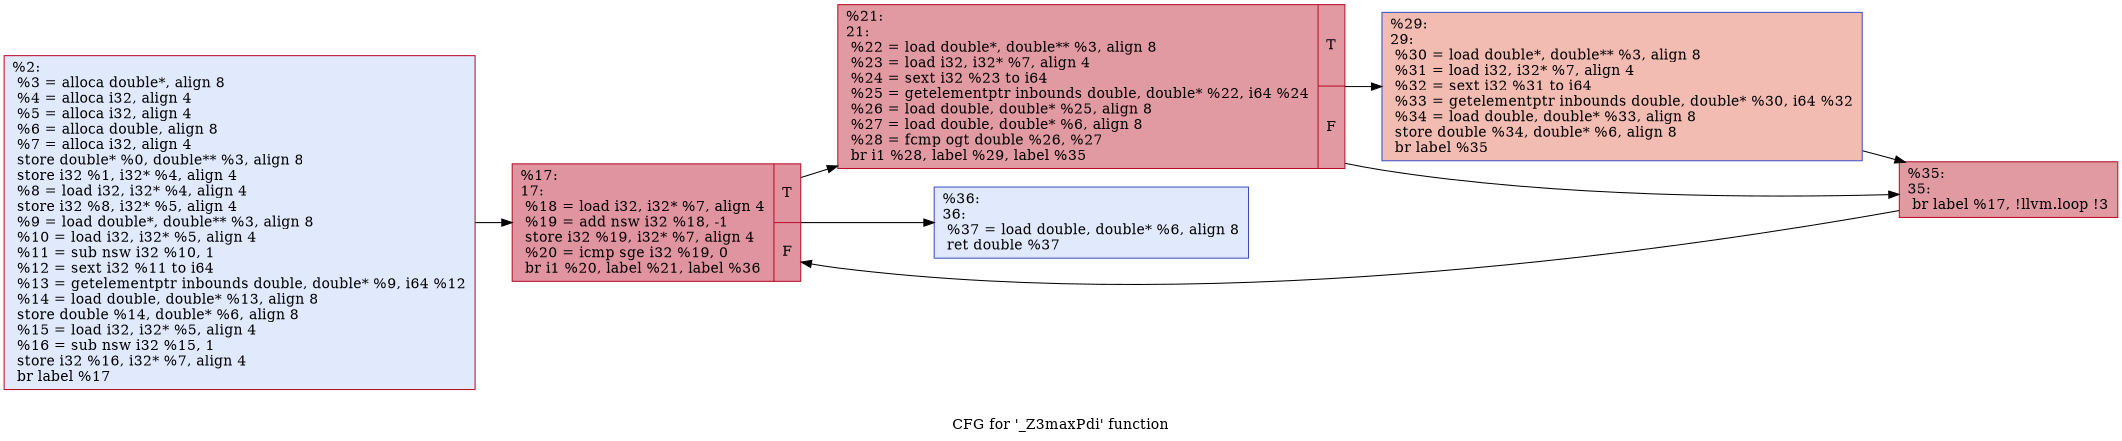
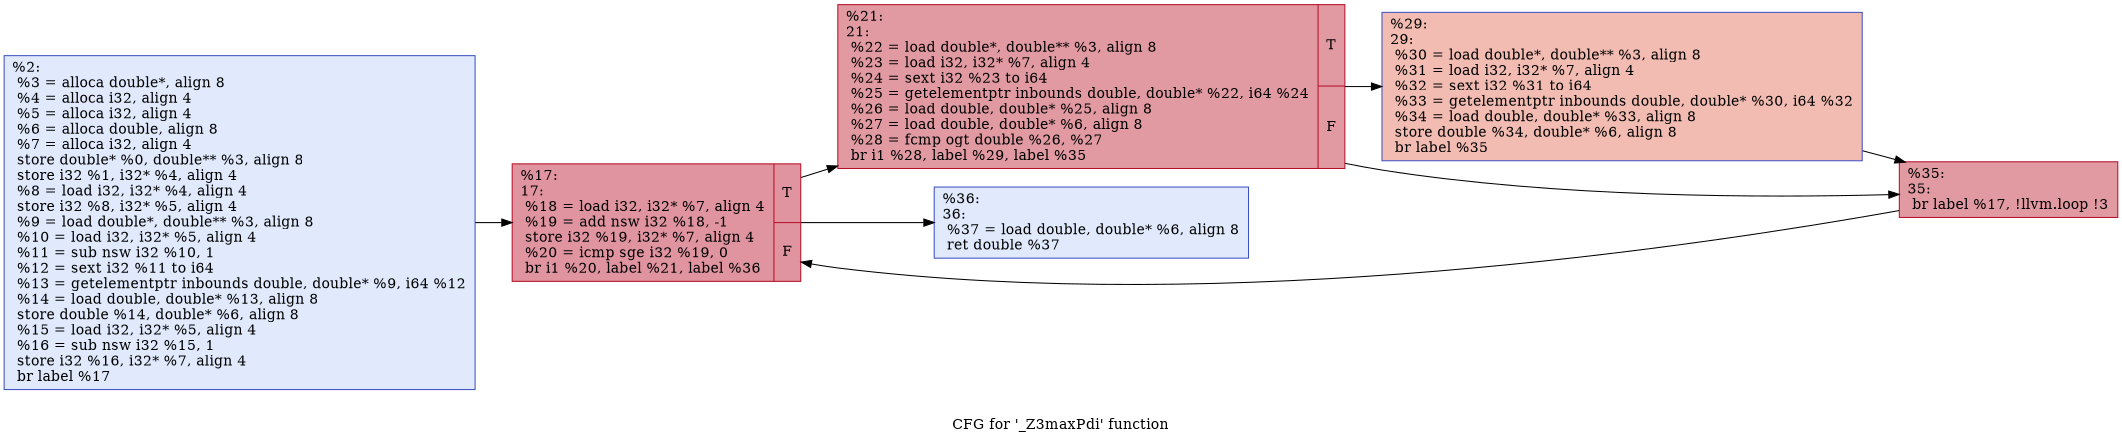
node "%2:": color #b70d28ff -> #3d50c3ff
